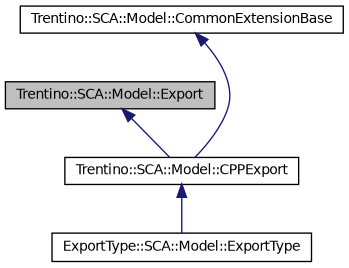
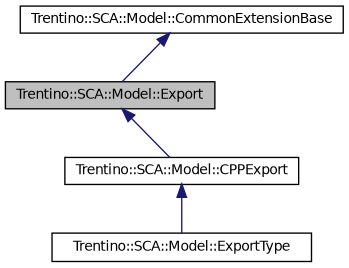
edge "Trentino::SCA::Model::CPPExport" -> "Trentino::SCA::Model::CommonExtensionBase": now "Trentino::SCA::Model::Export" -> "Trentino::SCA::Model::CommonExtensionBase"
node "ExportType::SCA::Model::ExportType": label "ExportType::SCA::Model::ExportType" -> "Trentino::SCA::Model::ExportType"
